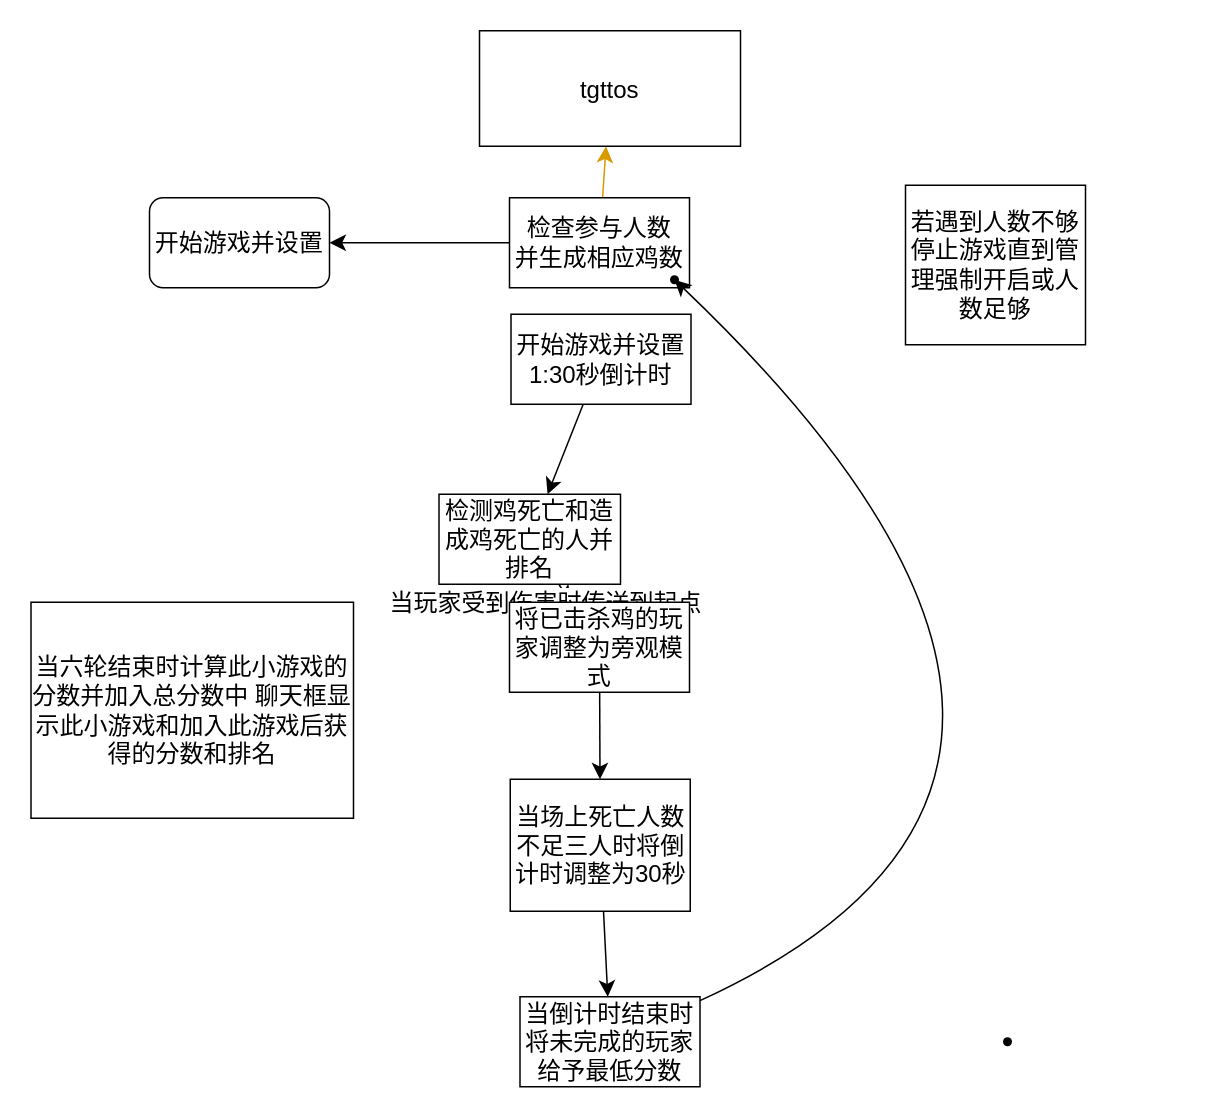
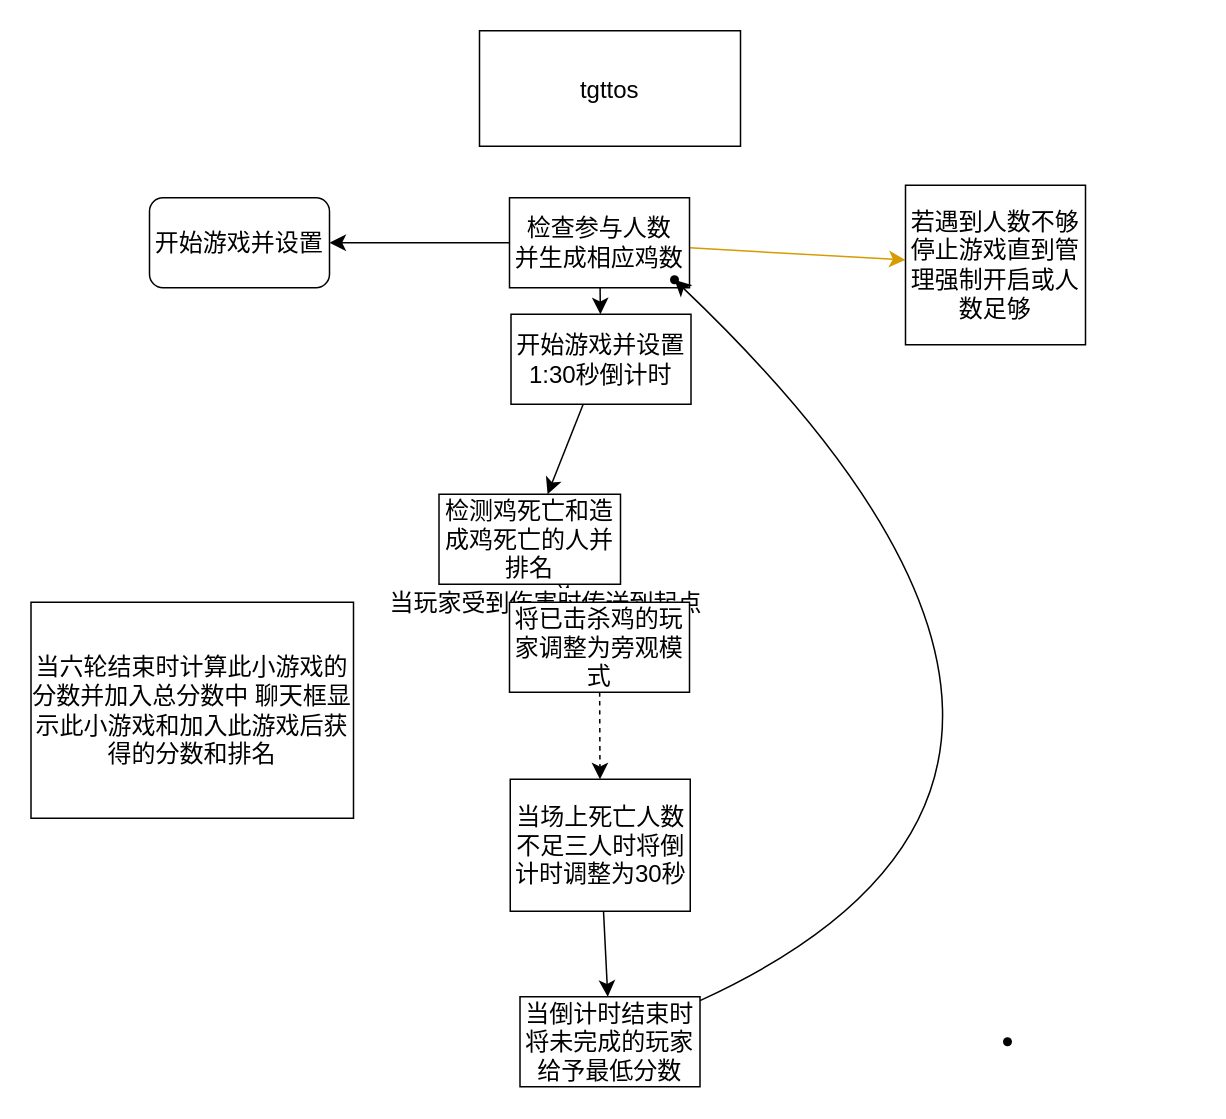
edge "检查参与人数 并生成相应鸡数" -> "tgttos": now "检查参与人数 并生成相应鸡数" -> "若遇到人数不够停止游戏直到管理强制开启或人数足够"
edge "检查参与人数 并生成相应鸡数" -> "开始游戏并设置1:30秒倒计时": added
edge "将已击杀鸡的玩家调整为旁观模式" -> "当场上死亡人数不足三人时将倒计时调整为30秒": style solid -> dashed
